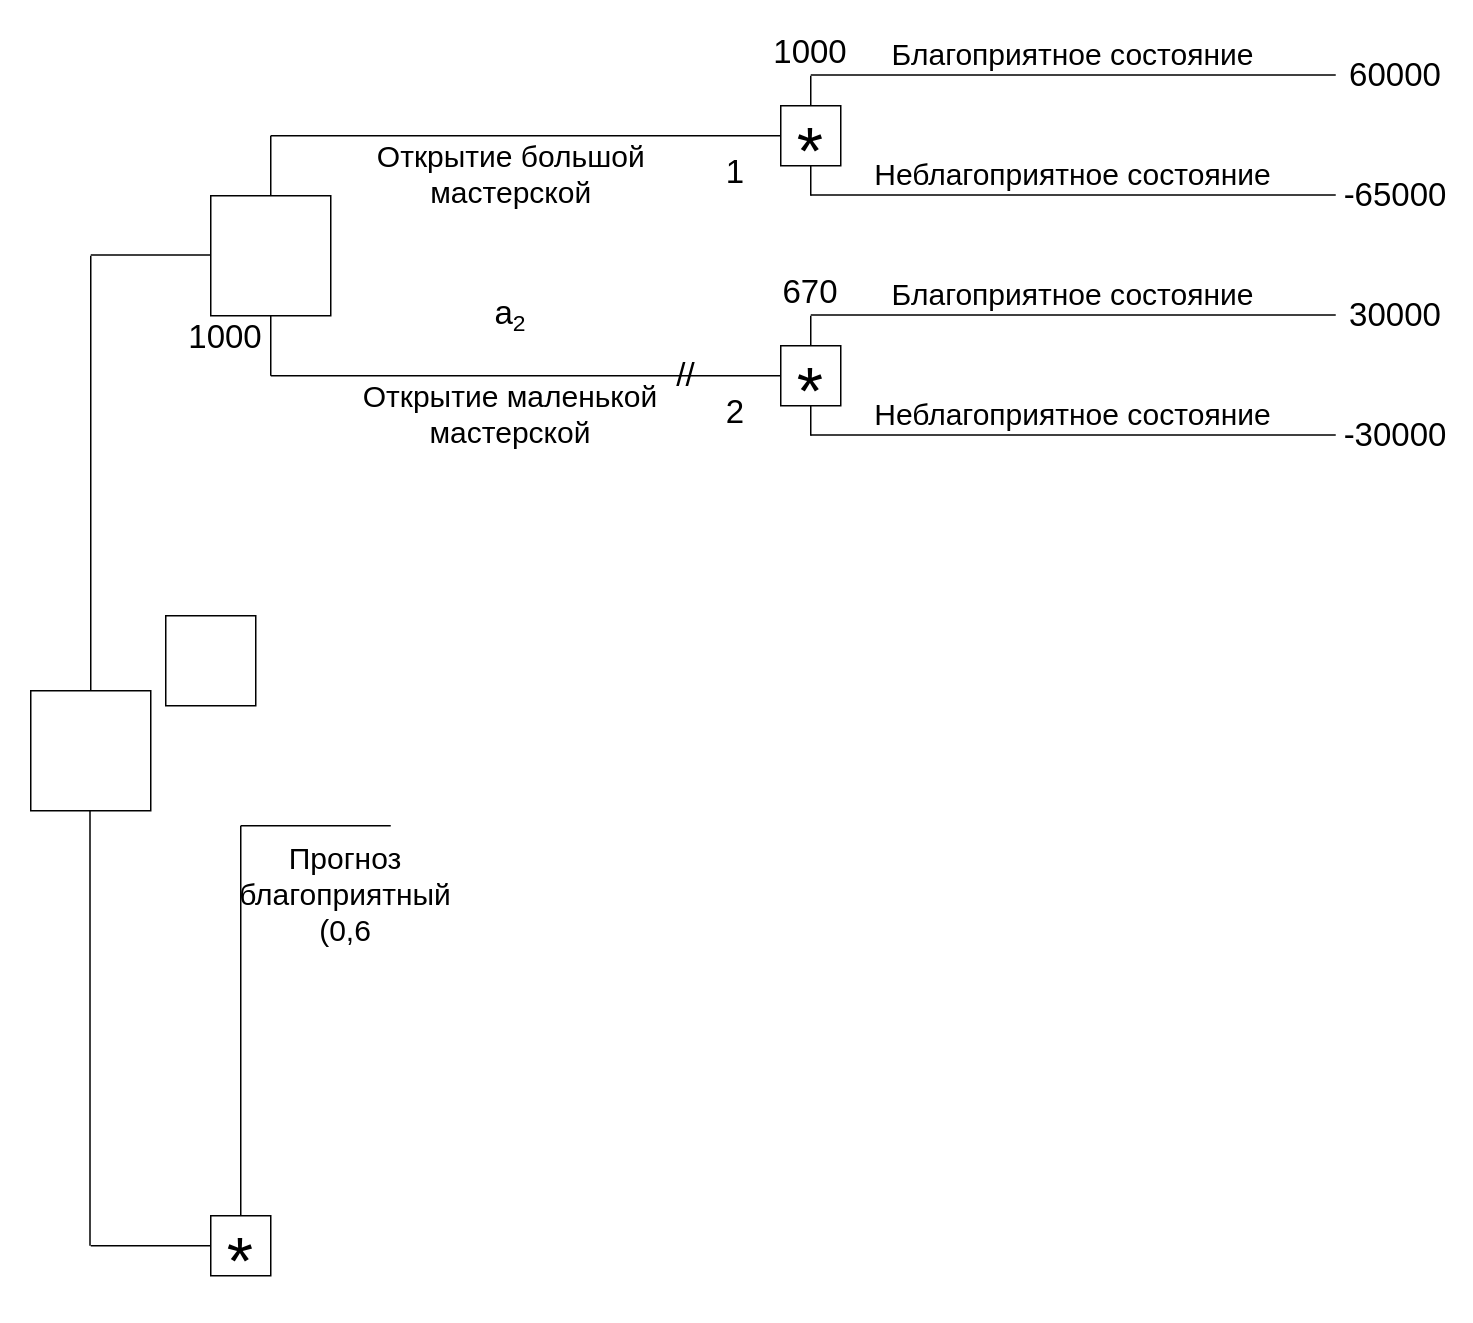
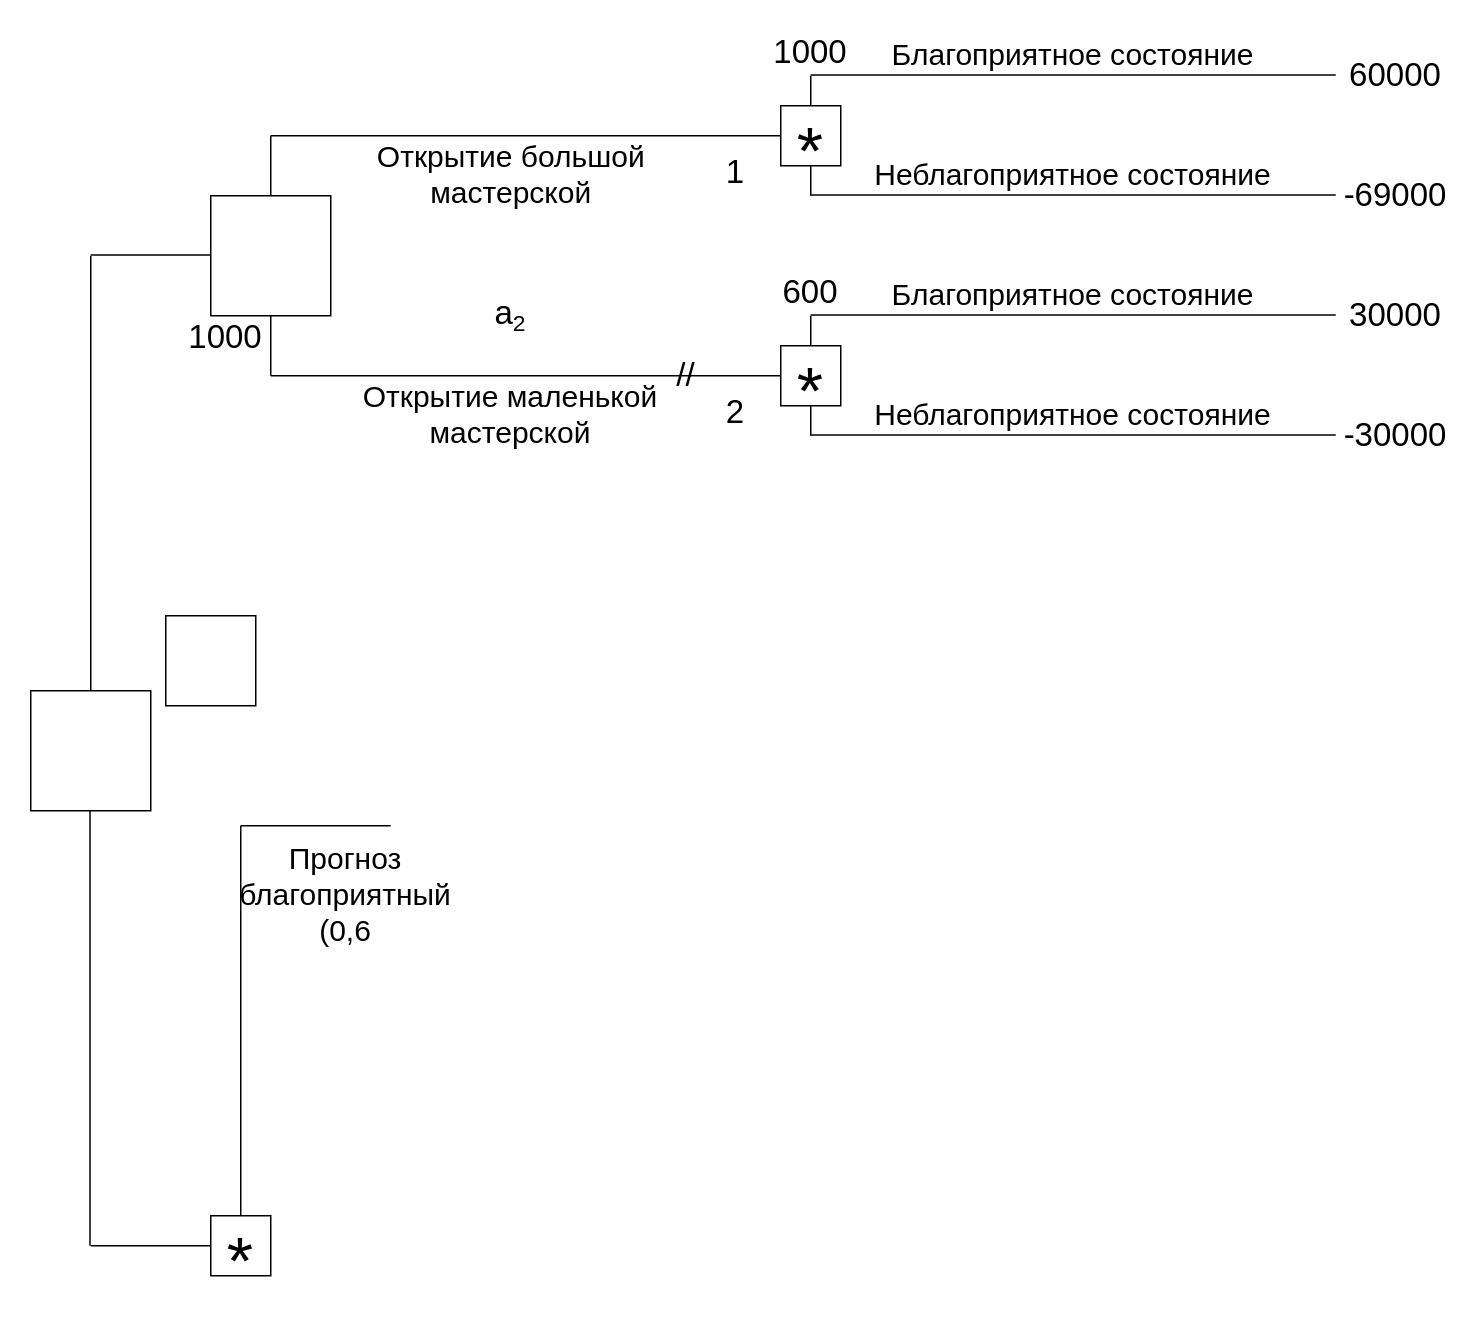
node "-65000": label "-65000" -> "-69000"
node "670": label "670" -> "600"
